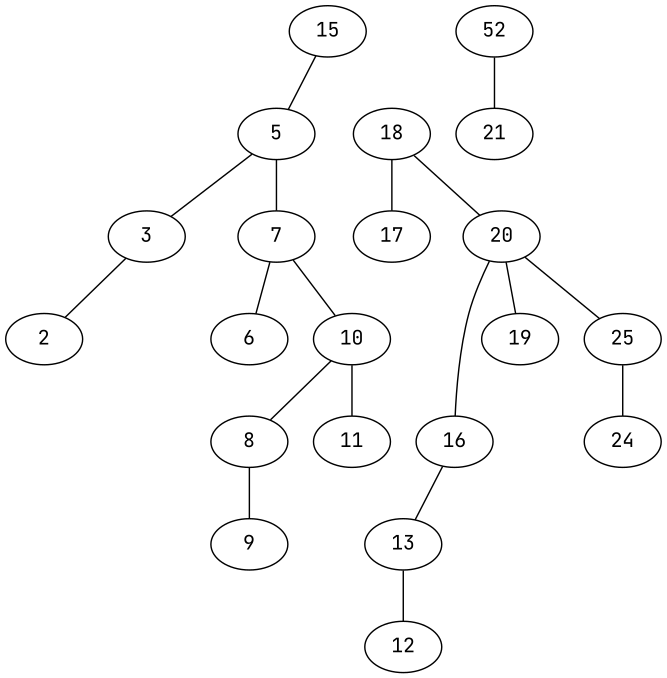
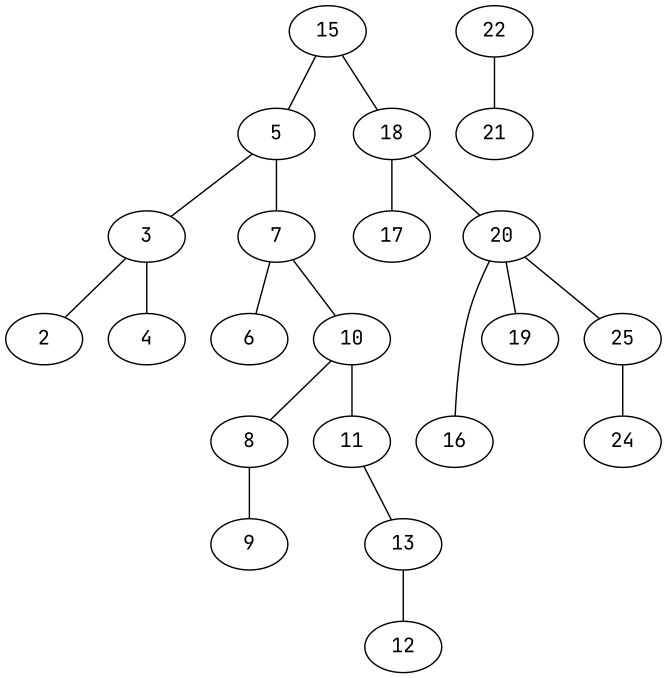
node "52": label "52" -> "22"
edge "15" -- "18": added
node "4": added
edge "16" -- "13": now "11" -- "13"
